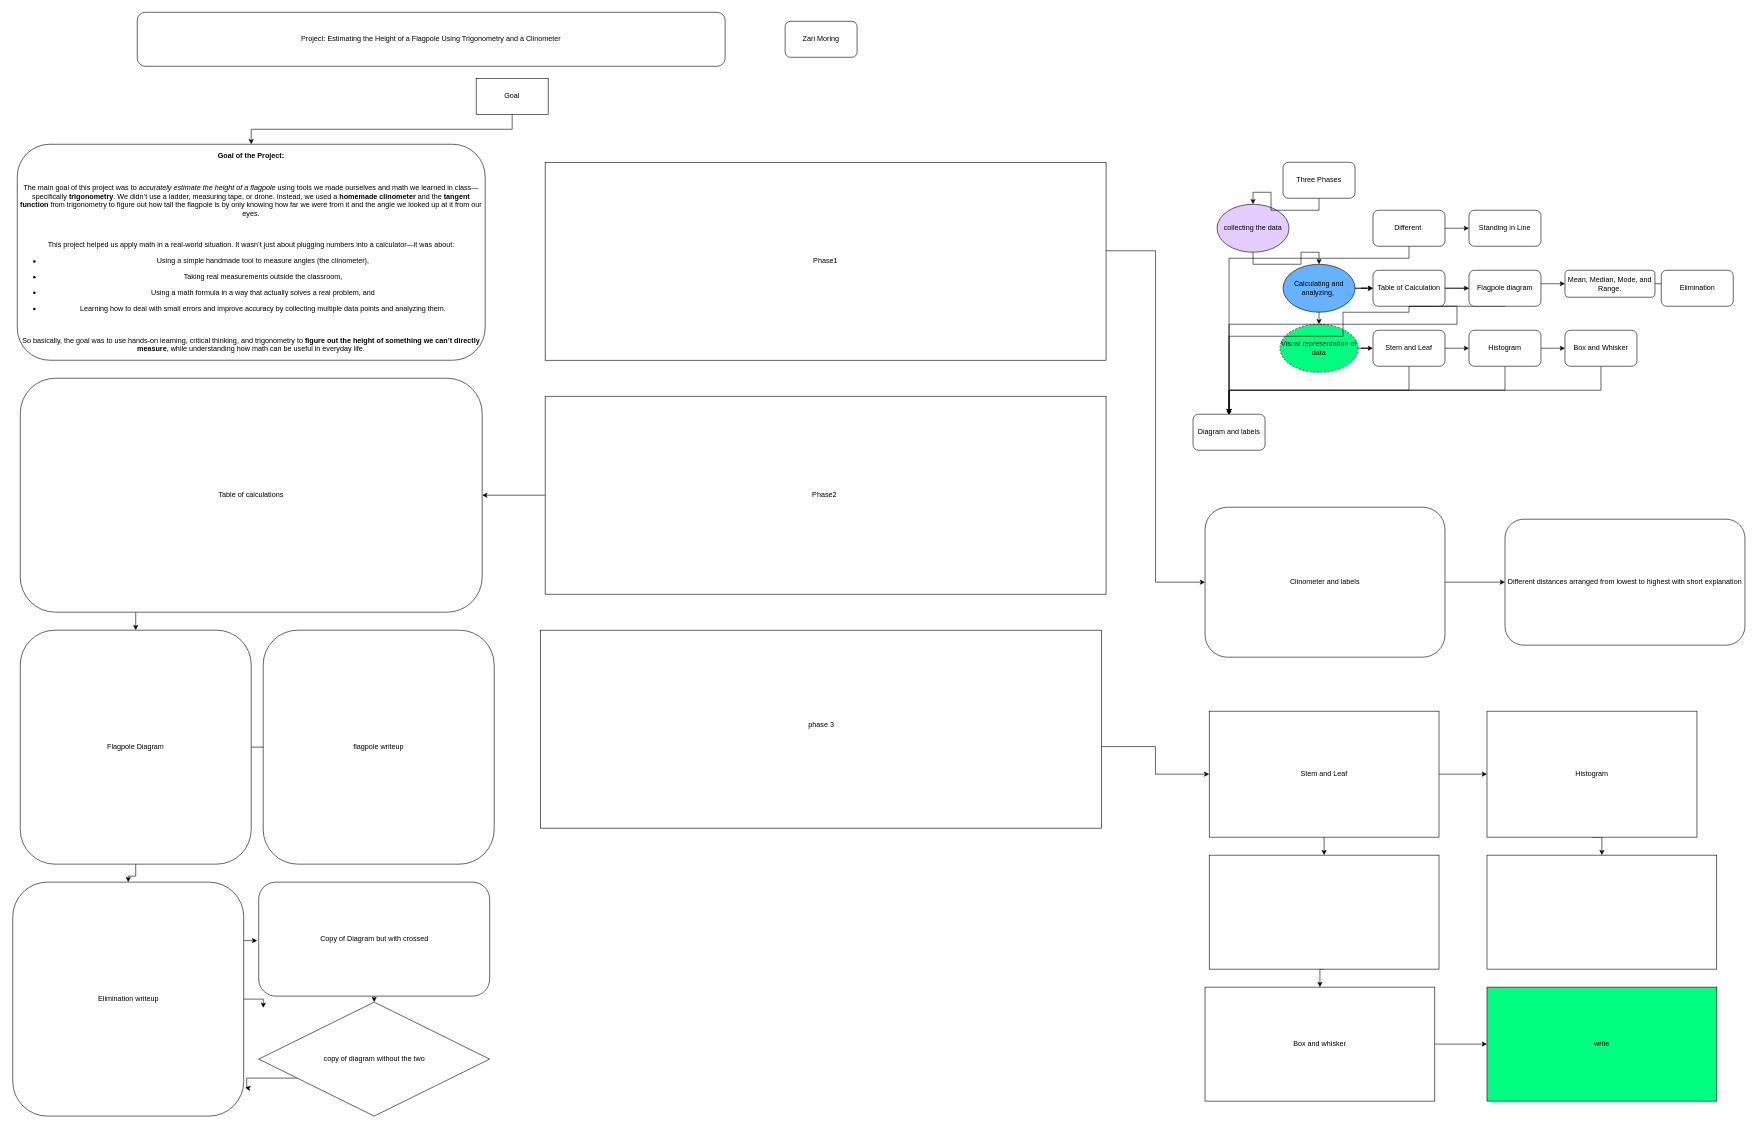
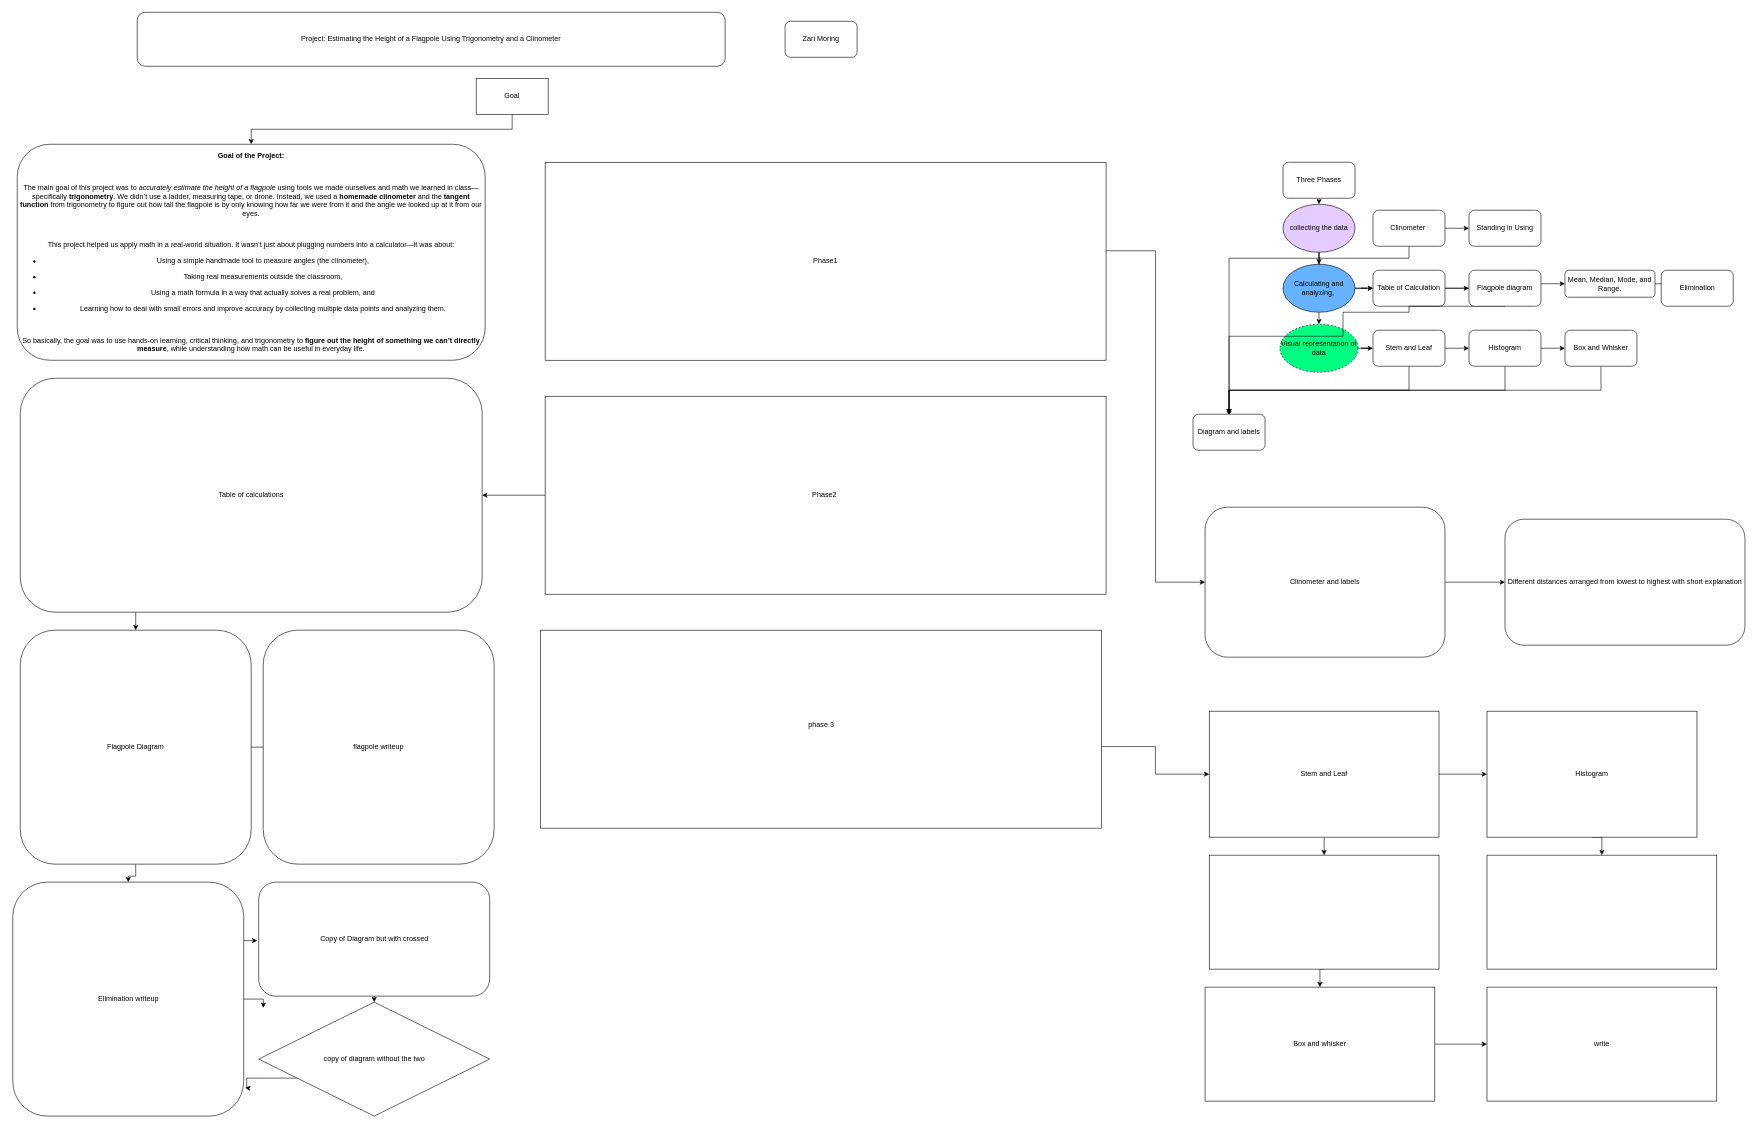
node "collecting the data": moved (1253, 228) -> (1319, 228)
node "Different": label "Different" -> "Clinometer"
node "Standing in Line": label "Standing in Line" -> "Standing in Using"
edge "Table of Calculation" -> "Diagram and labels": removed
node "wrtie": fillcolor #00ff80 -> #ffffff
